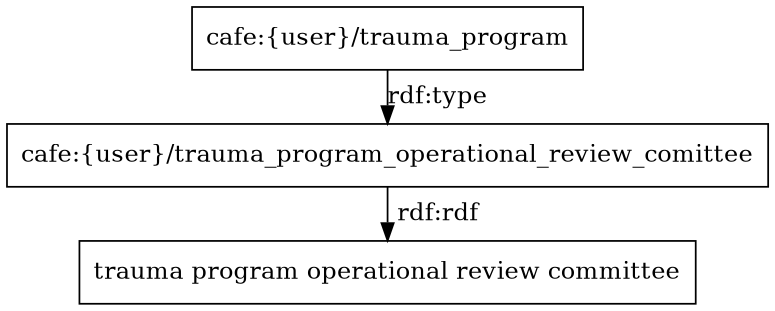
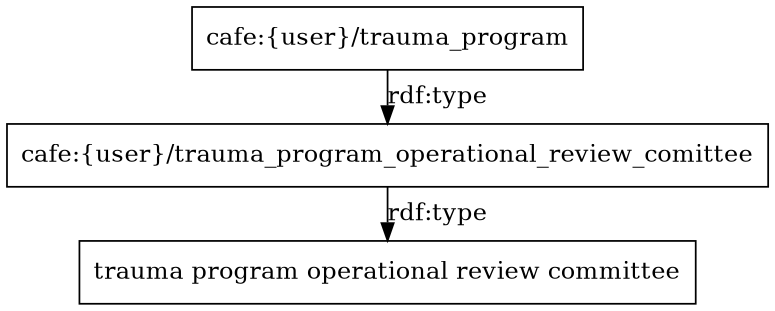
edge "cafe:{user}/trauma_program_operational_review_comittee" -> "trauma program operational review committee": label "rdf:rdf" -> "rdf:type"
